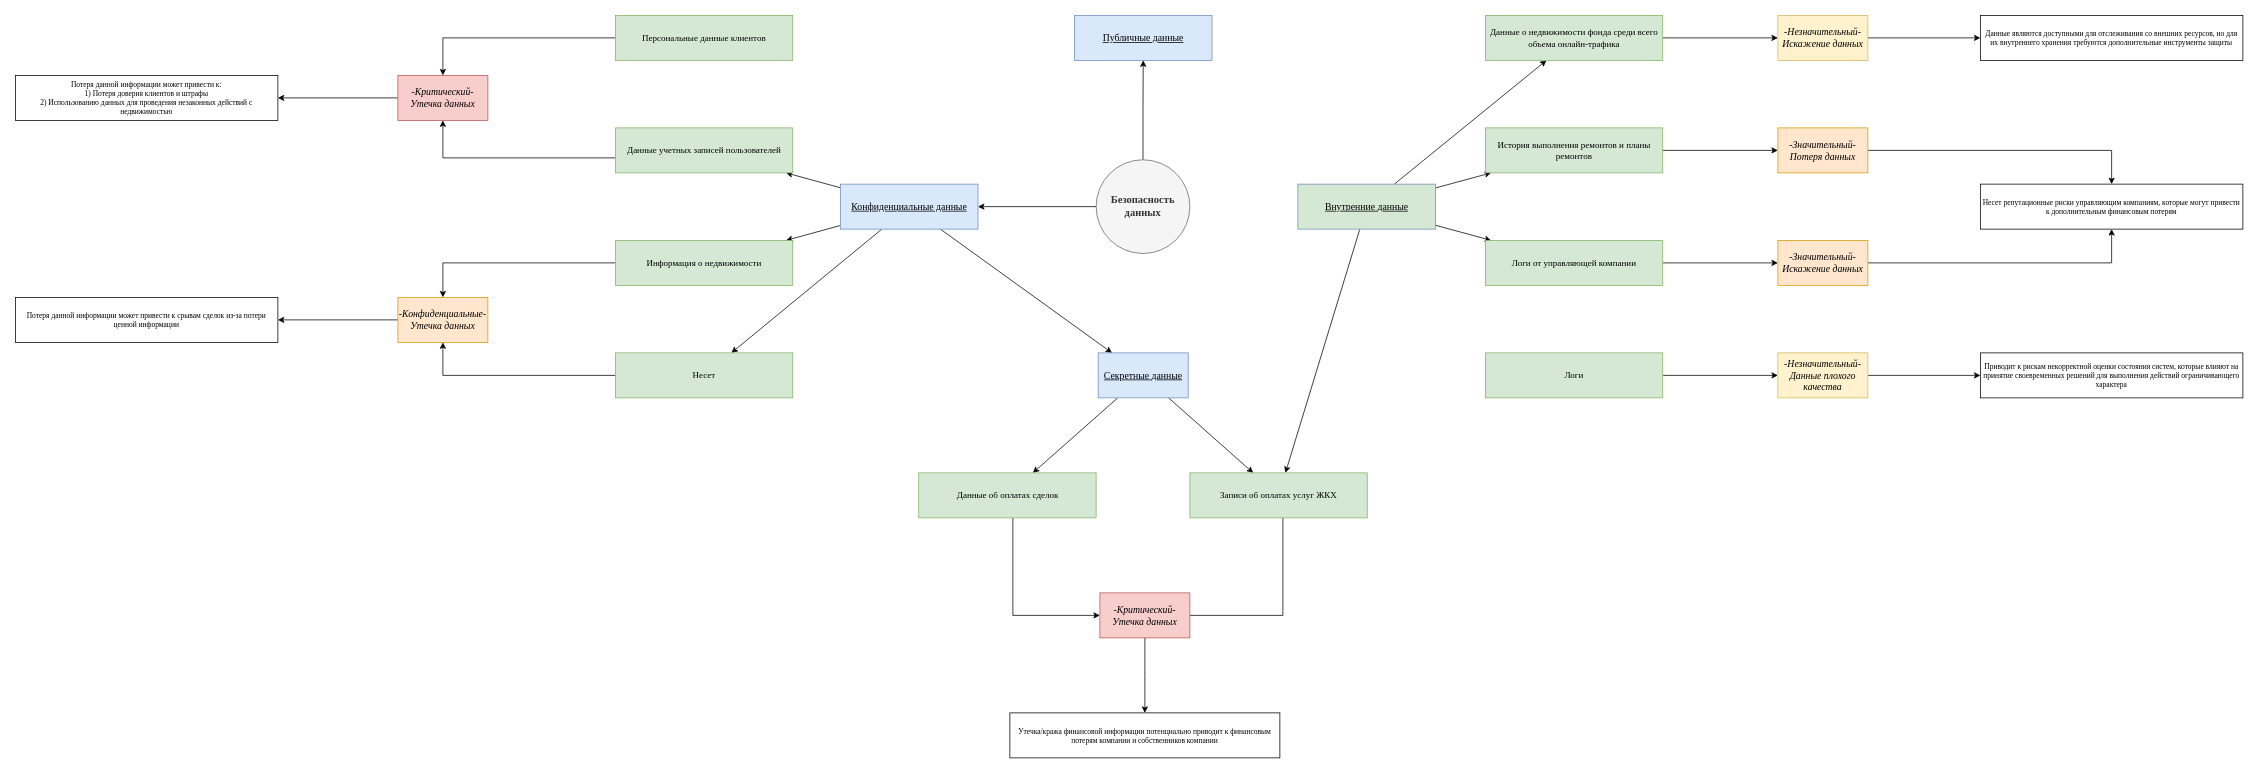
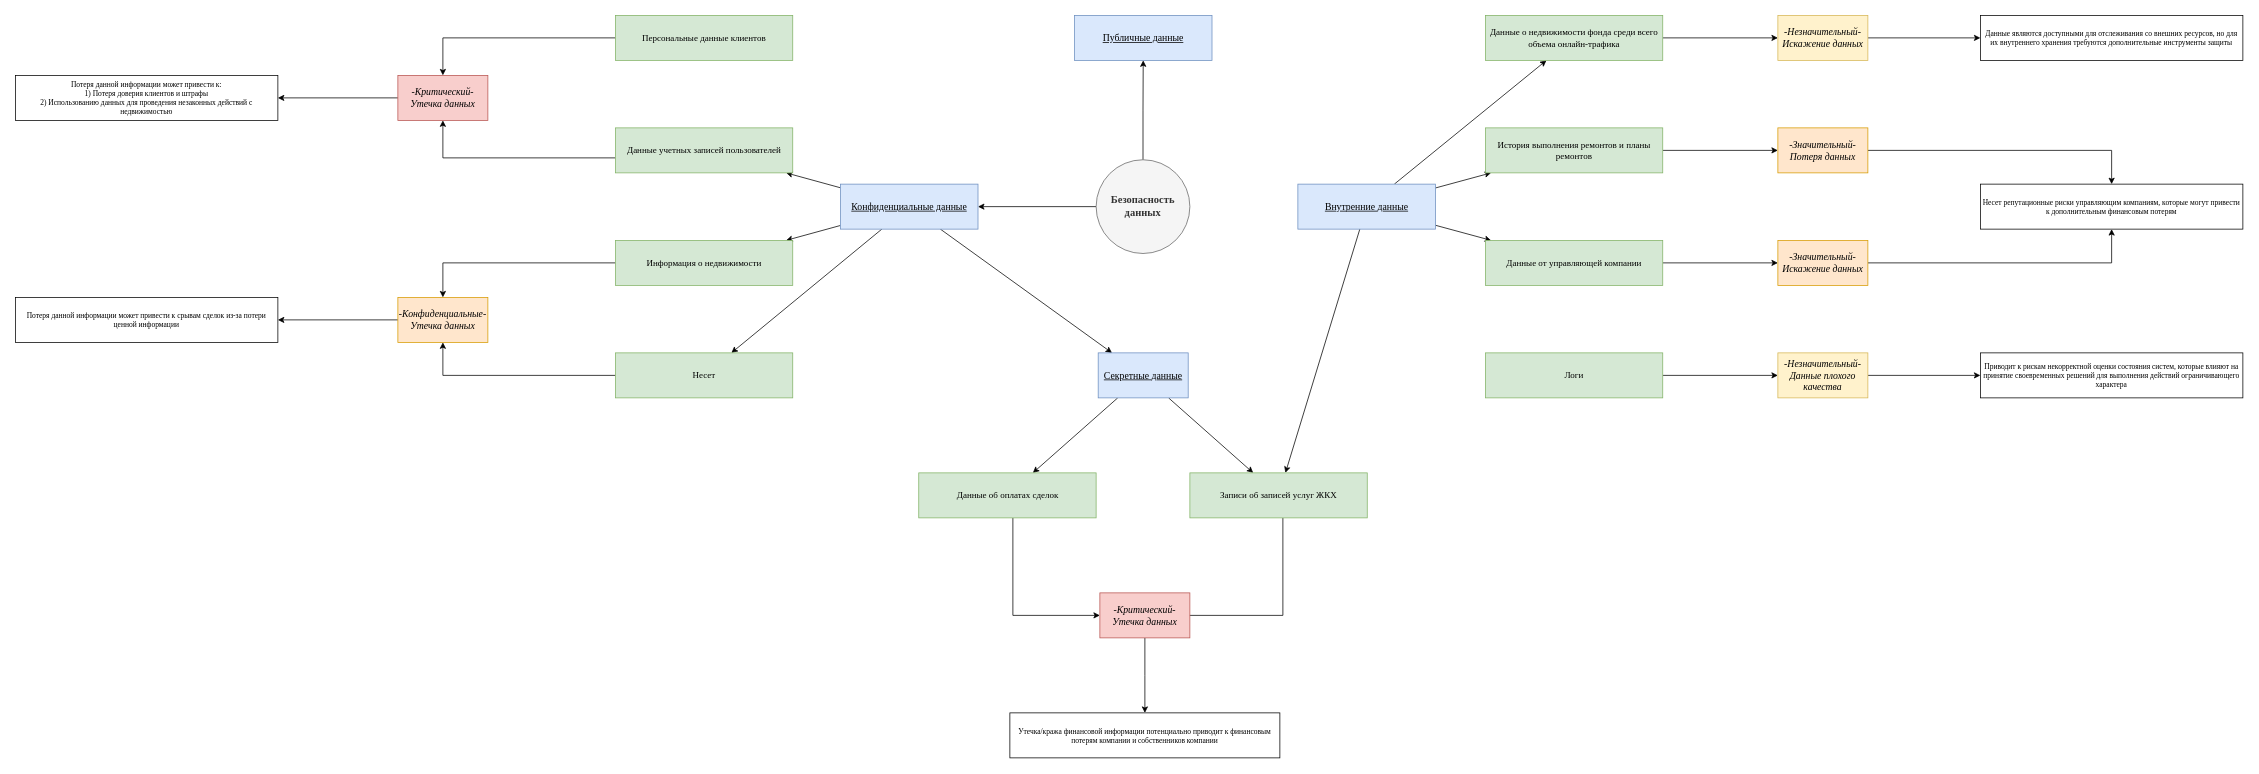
node "Внутренние данные": fillcolor #d5e8d4 -> #dae8fc
node "Логи от управляющей компании": label "Логи от управляющей компании" -> "Данные от управляющей компании"
node "Записи об оплатах услуг ЖКХ": label "Записи об оплатах услуг ЖКХ" -> "Записи об записей услуг ЖКХ"
